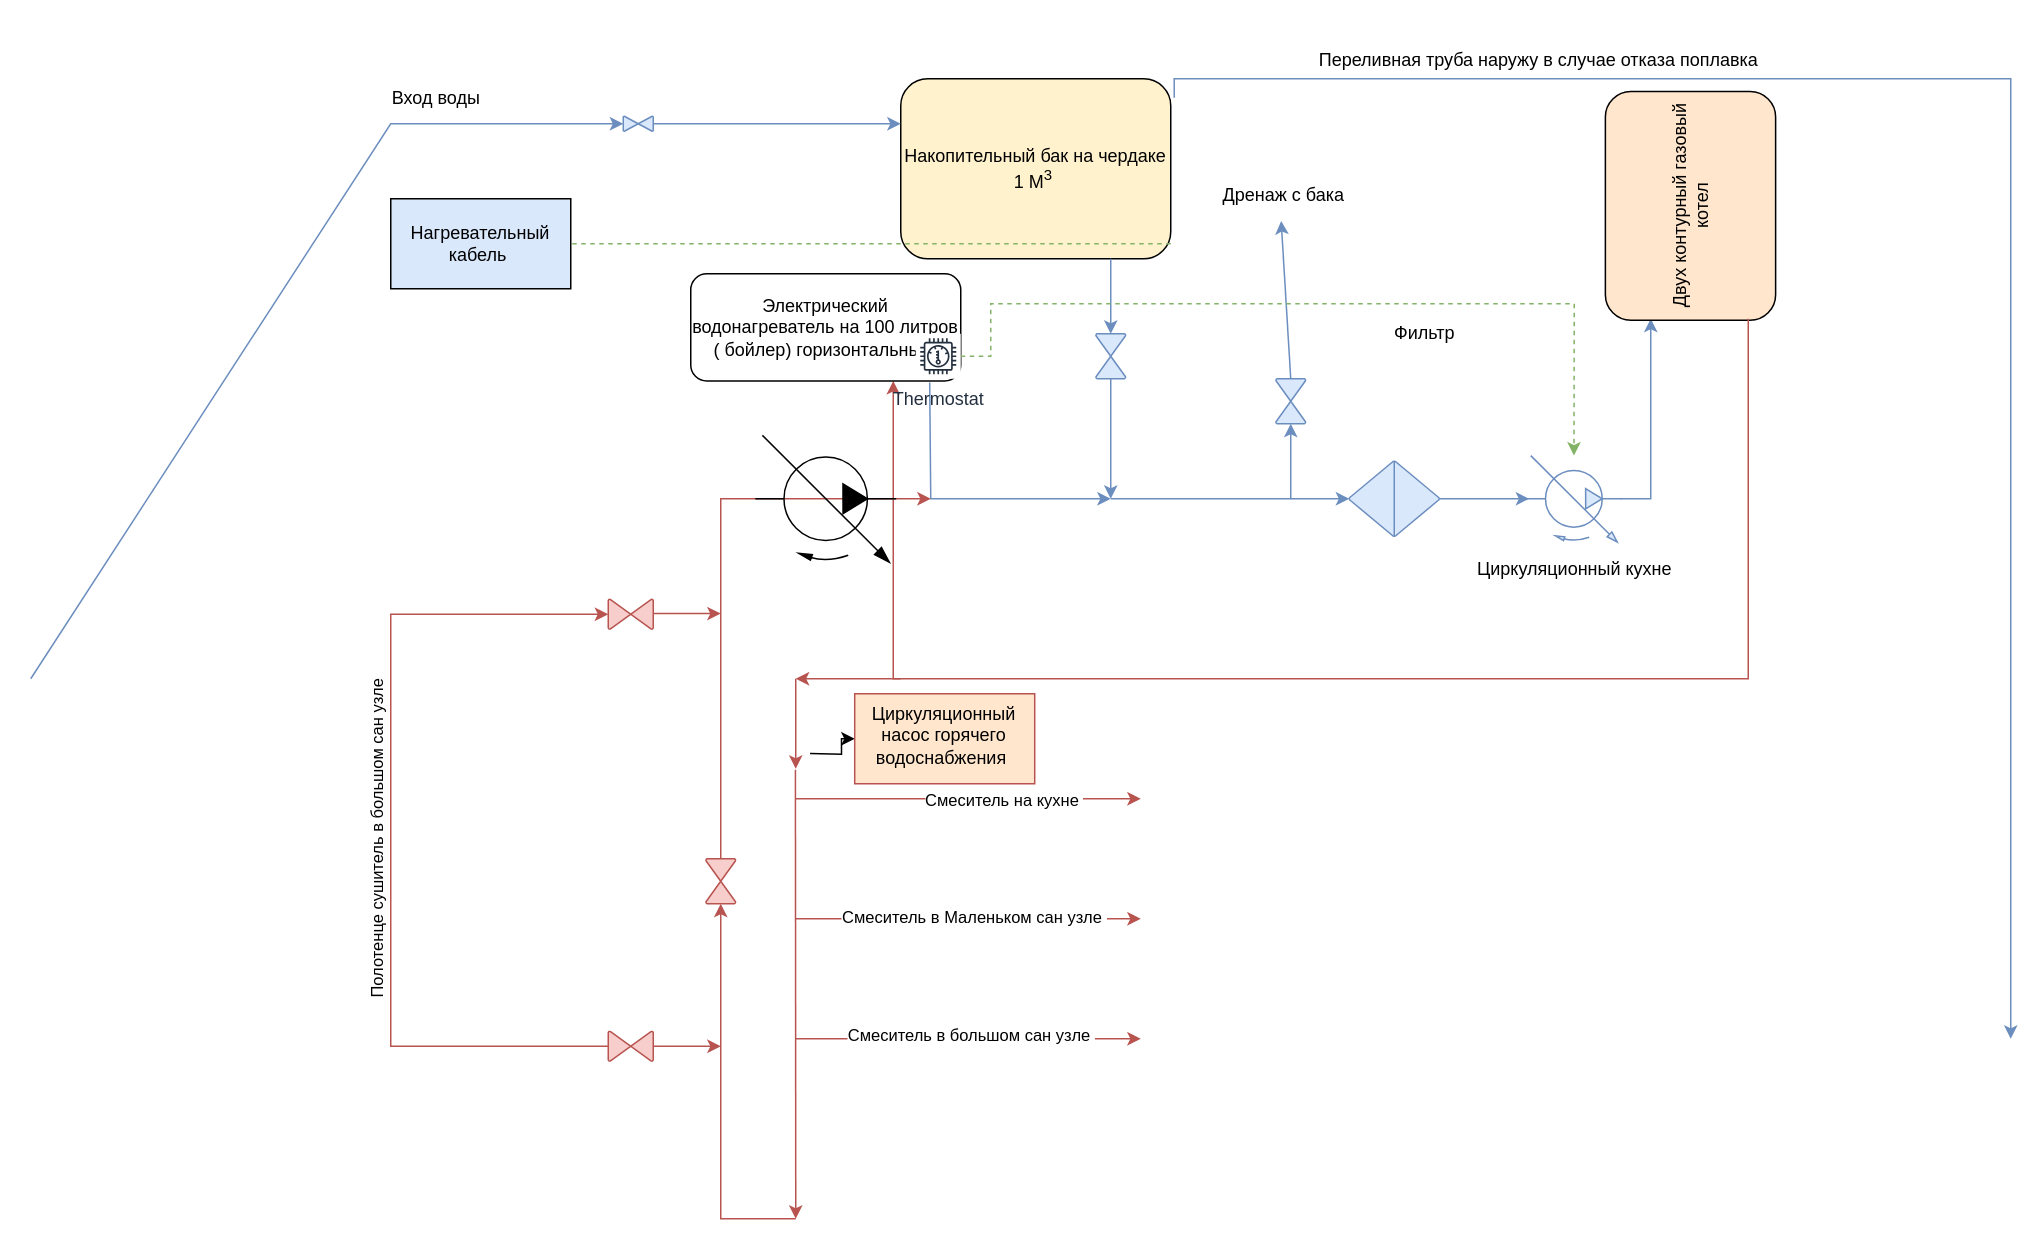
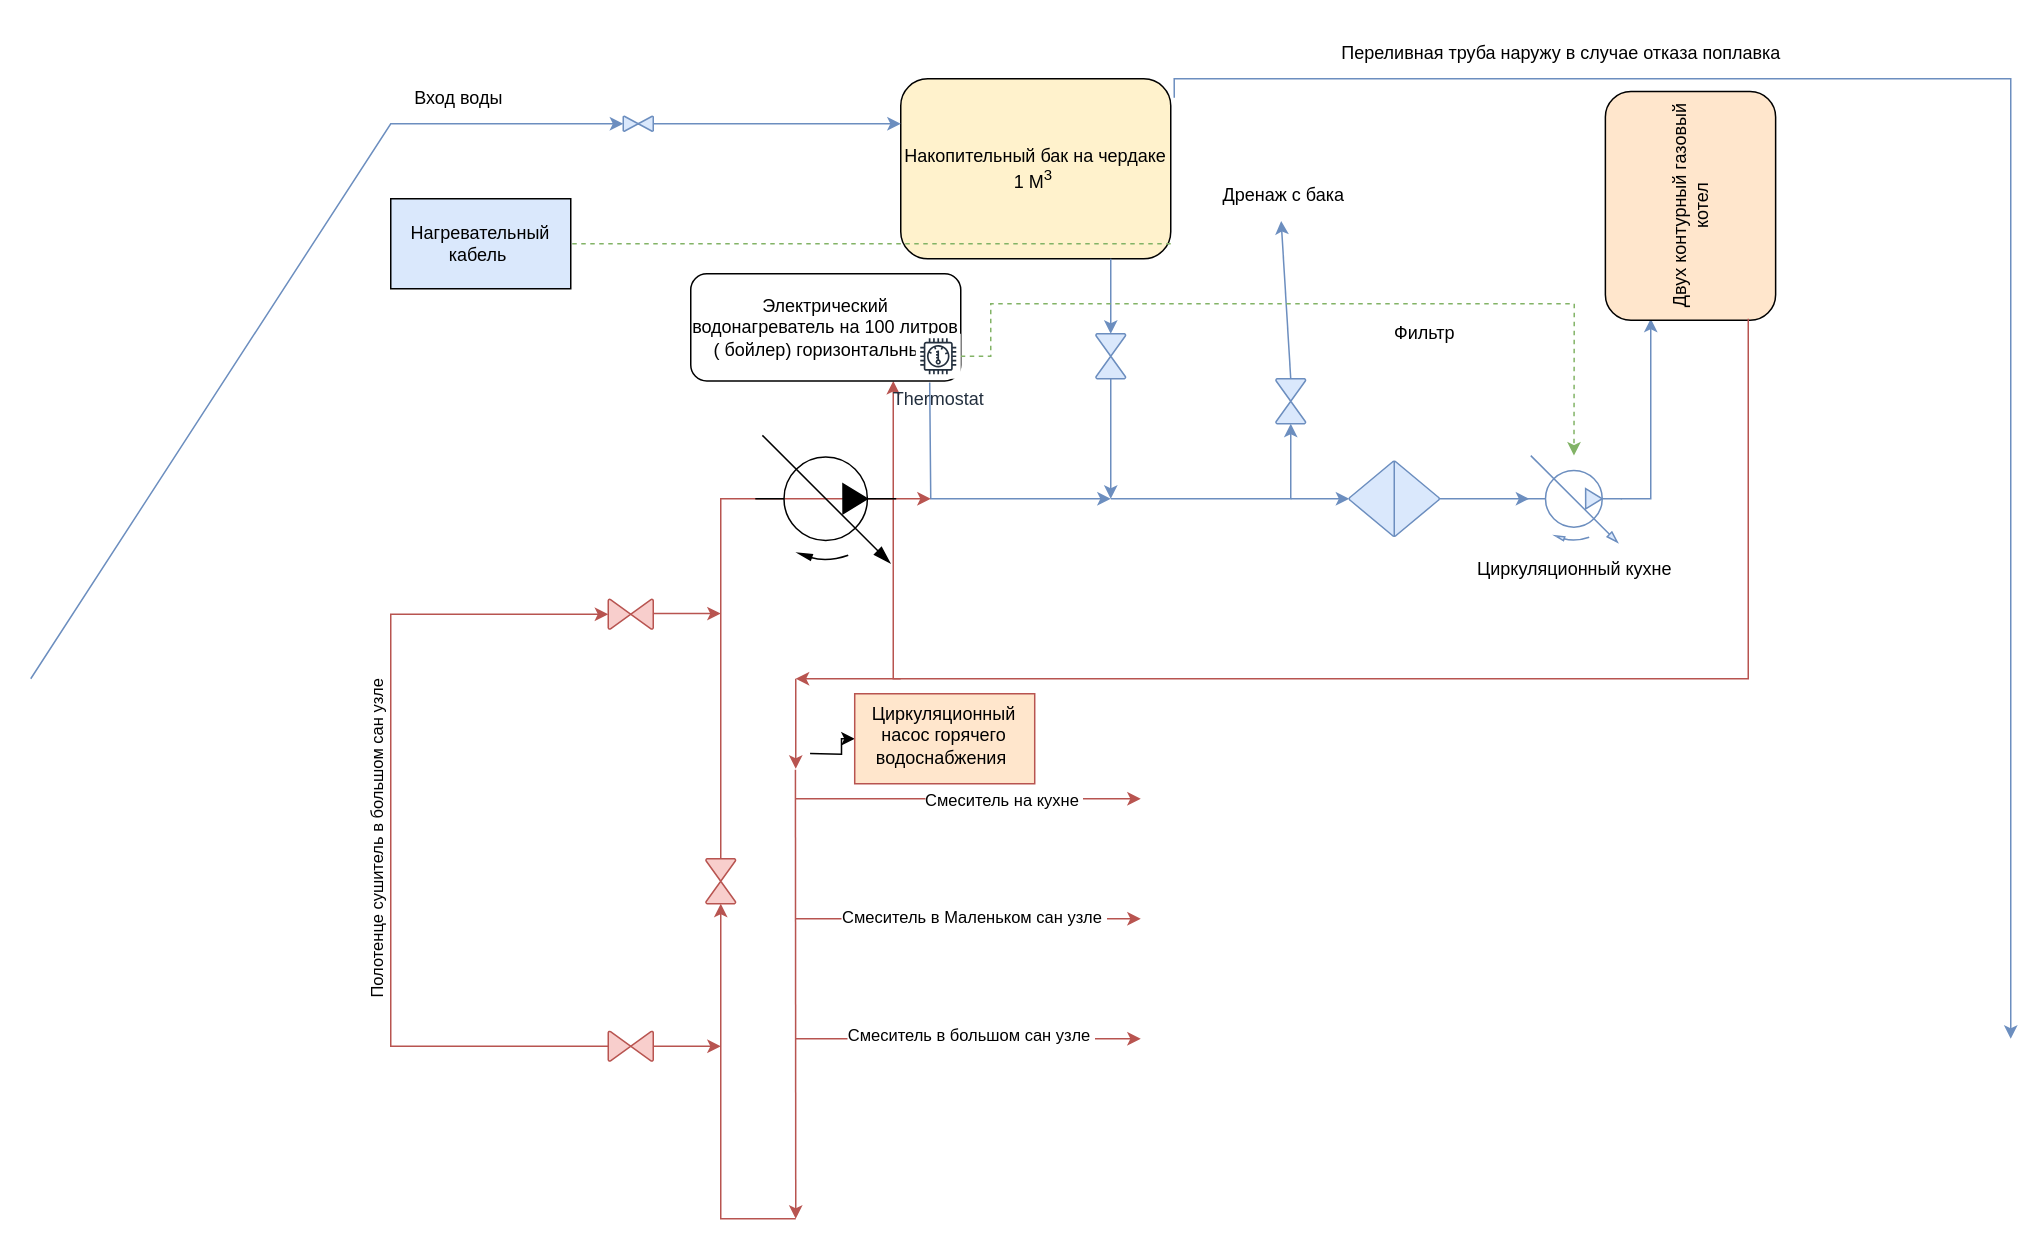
node "Переливная труба наружу в случае отказа поплавка": moved (1538, 61) -> (1561, 53)
node "Вход воды": moved (436, 98) -> (458, 98)
